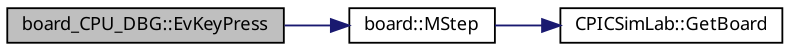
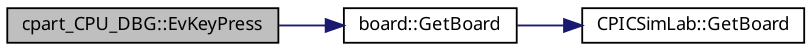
node "board_CPU_DBG::EvKeyPress": label "board_CPU_DBG::EvKeyPress" -> "cpart_CPU_DBG::EvKeyPress"
node "board::MStep": label "board::MStep" -> "board::GetBoard"
